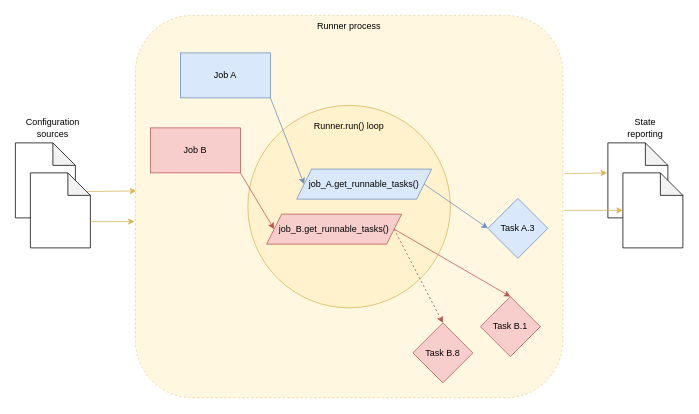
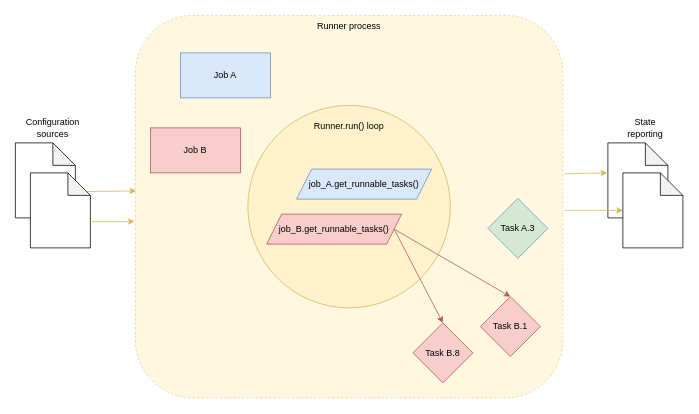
edge "Job A" -> "job_A.get_runnable_tasks()": removed
edge "Job B" -> "job_B.get_runnable_tasks()": removed
edge "job_A.get_runnable_tasks()" -> "Task A.3": removed
node "Task A.3": fillcolor #dae8fc -> #d5e8d4
edge "job_B.get_runnable_tasks()" -> "Task B.8": style dashed -> solid
